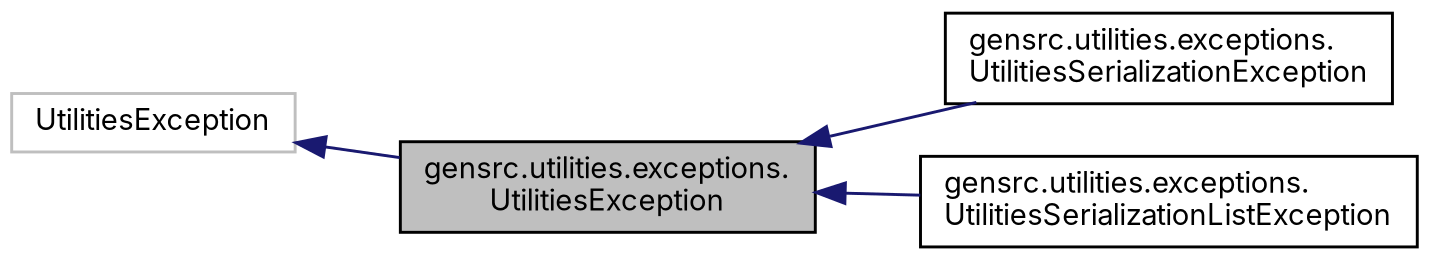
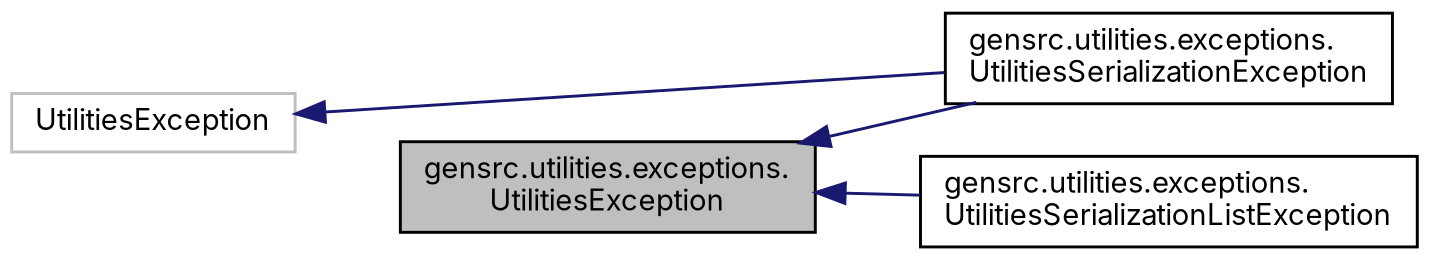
edge "gensrc.utilities.exceptions. UtilitiesException" -> "UtilitiesException": now "gensrc.utilities.exceptions. UtilitiesSerializationException" -> "UtilitiesException"
